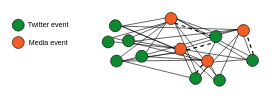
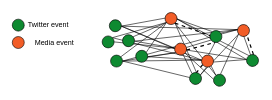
node "Media event": moved (48, 42) -> (54, 42)
